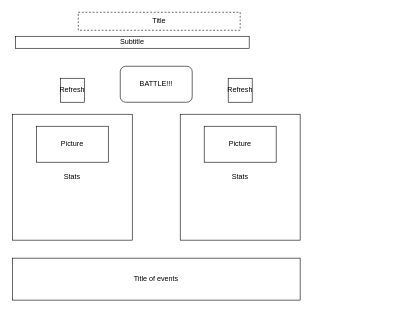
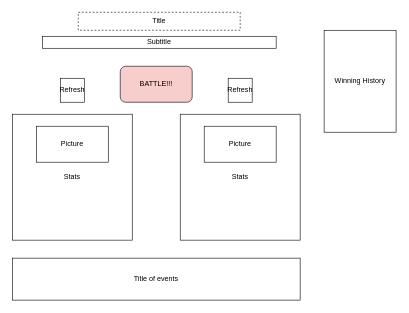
node "Subtitle": moved (132, 42) -> (159, 42)
node "Winning History": added
node "BATTLE!!!": fillcolor #ffffff -> #f8cecc
